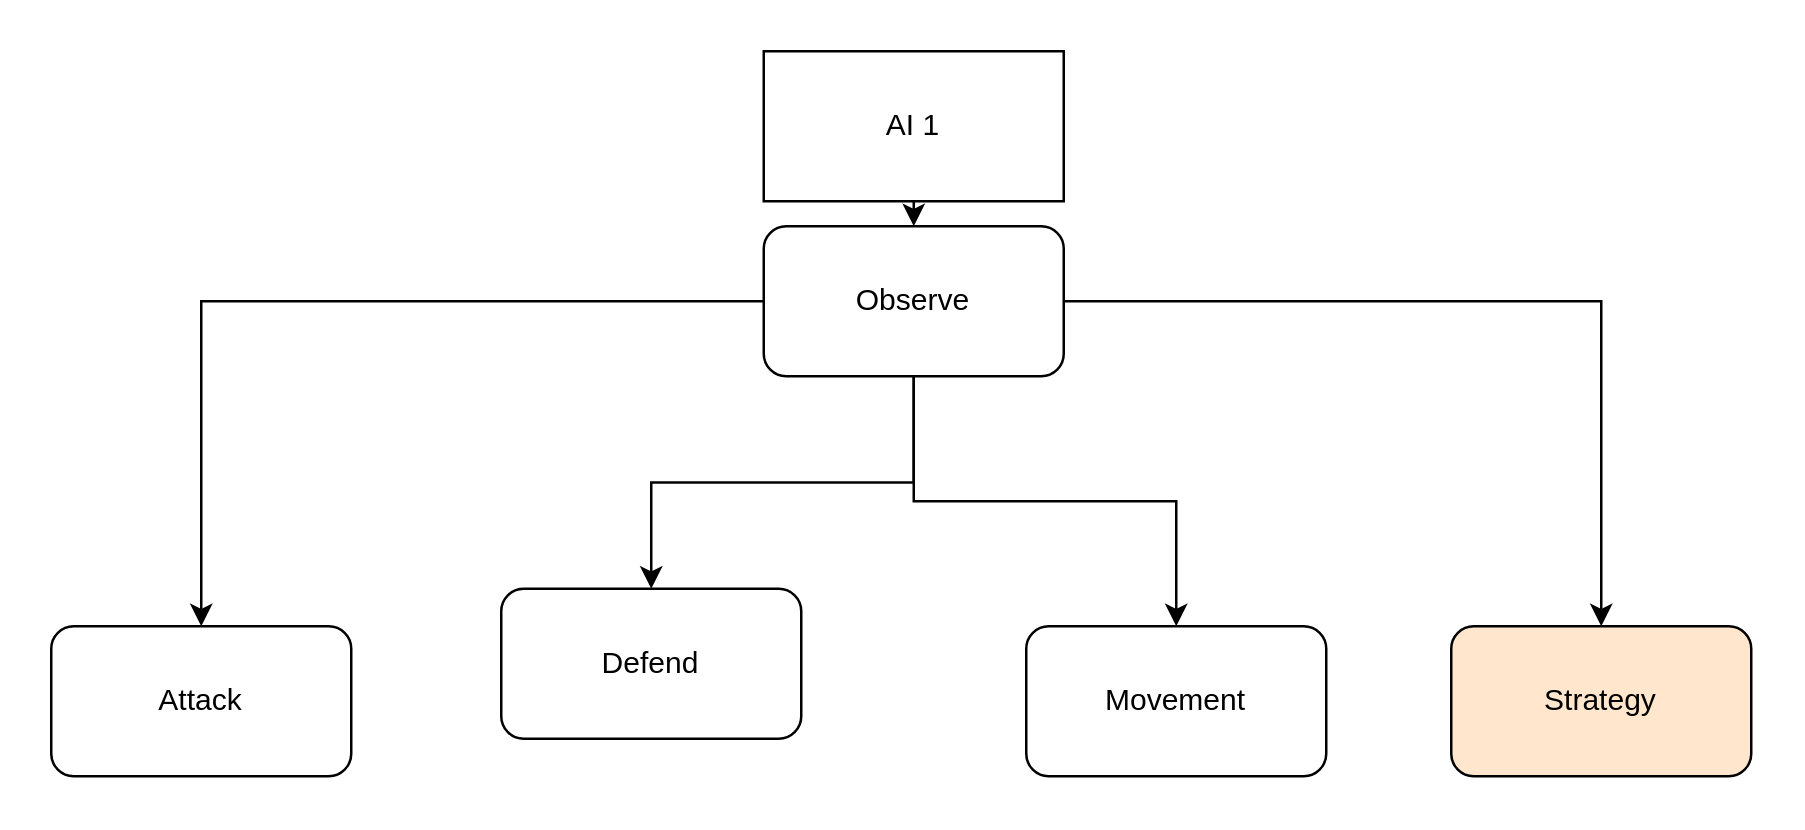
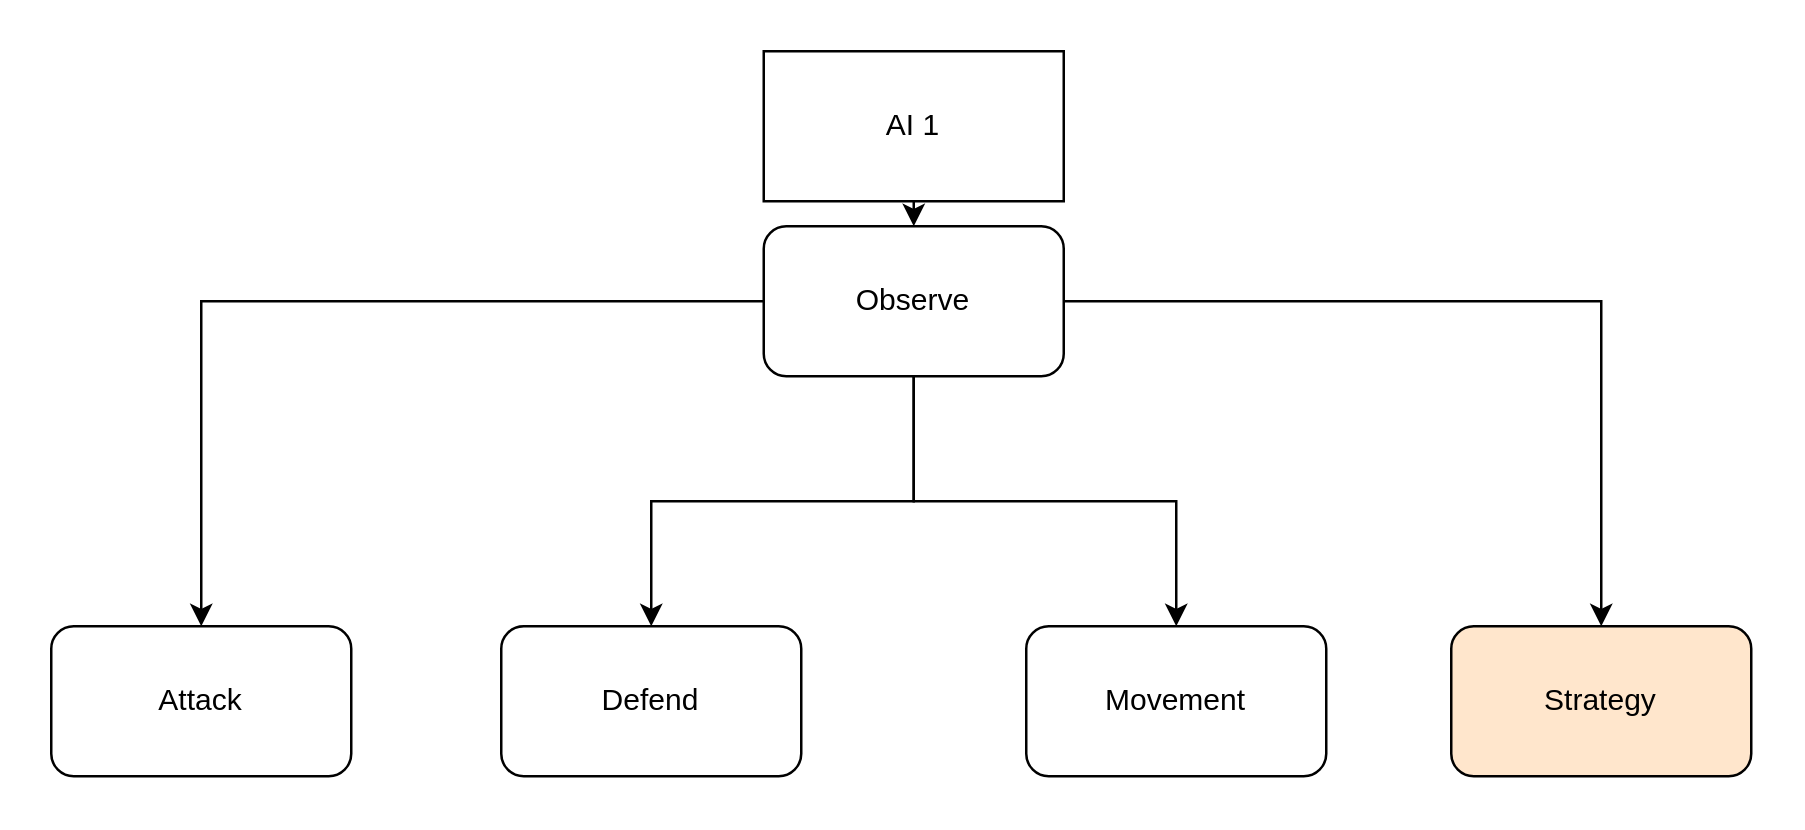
node "Defend": moved (651, 664) -> (651, 701)
